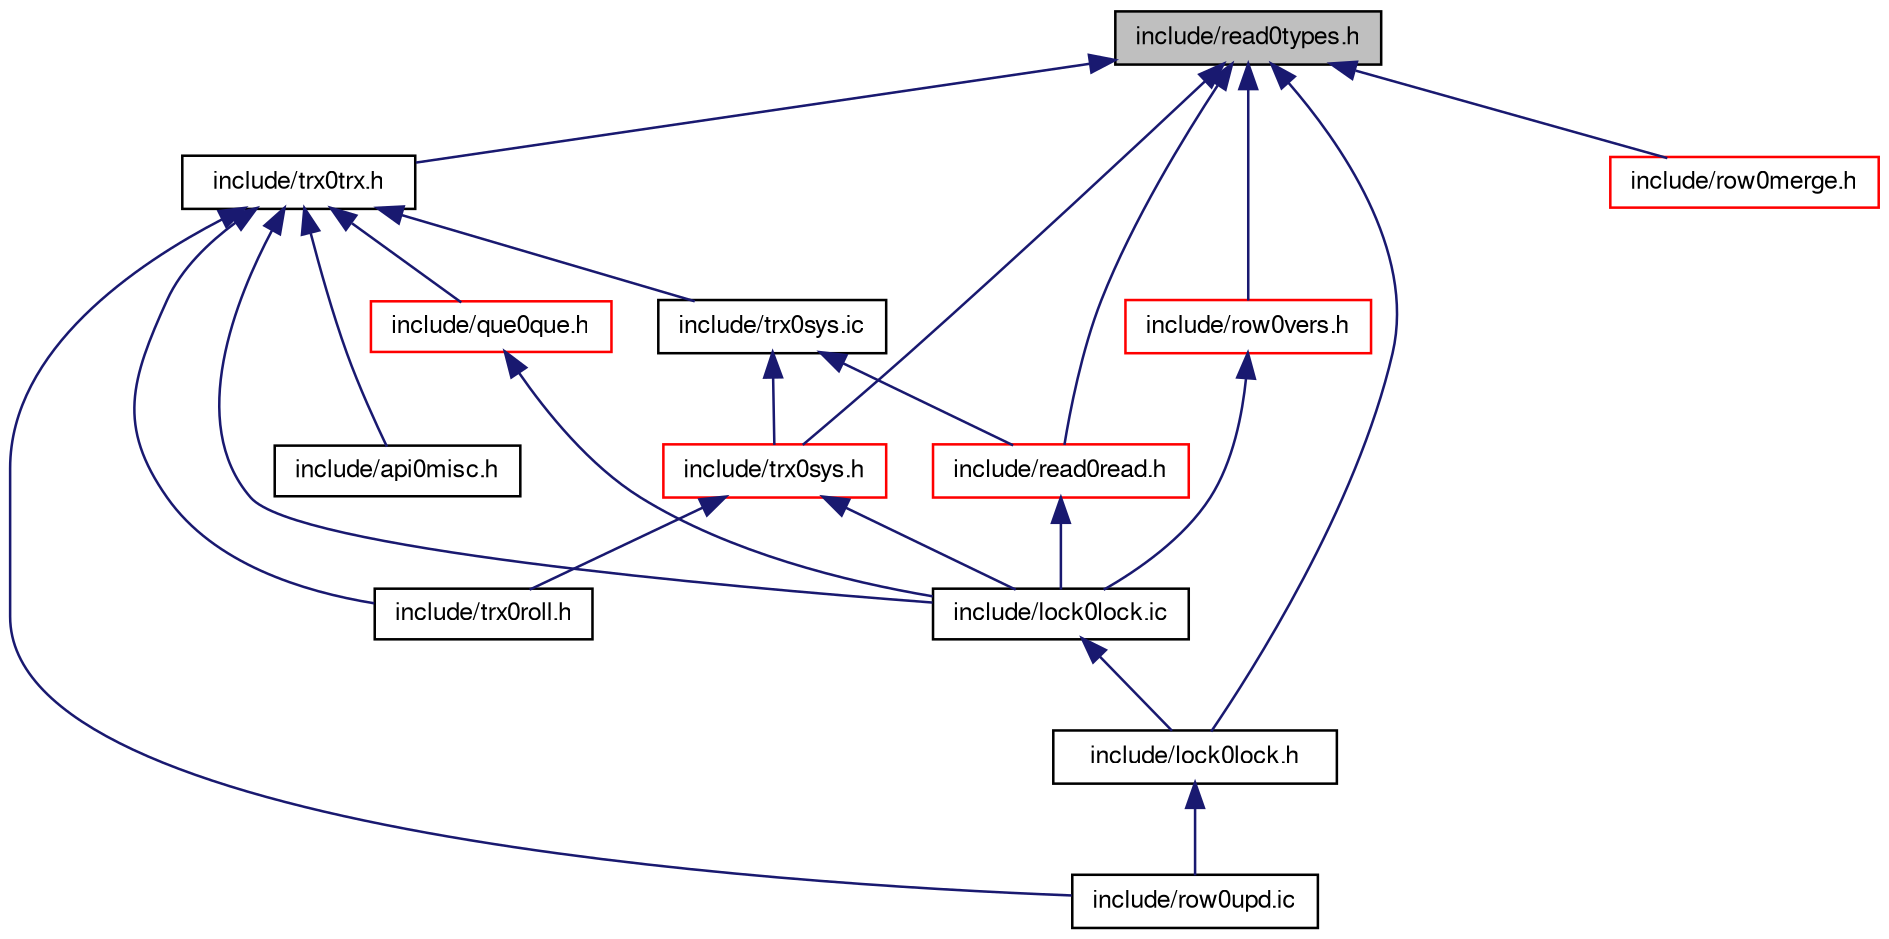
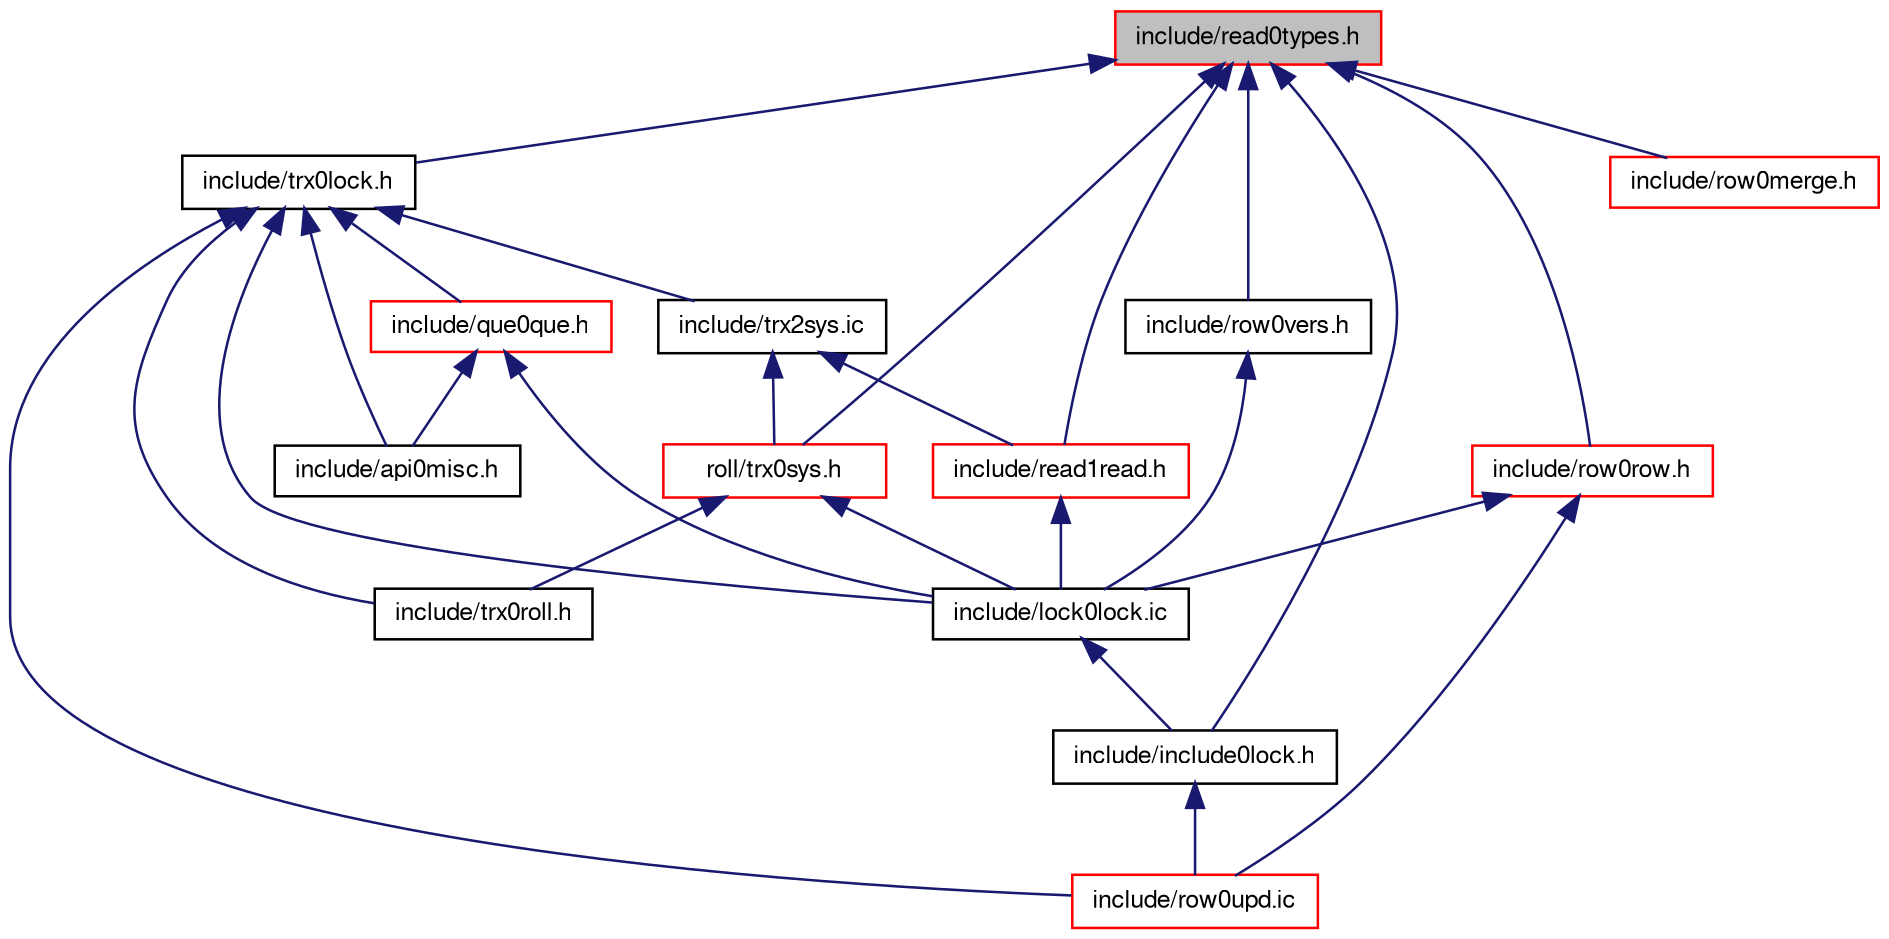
node "include/read0types.h": color black -> red
node "include/trx0trx.h": label "include/trx0trx.h" -> "include/trx0lock.h"
node "include/trx0sys.ic": label "include/trx0sys.ic" -> "include/trx2sys.ic"
node "include/row0vers.h": color red -> black
edge "include/api0misc.h" -> "include/que0que.h": added
node "include/trx0sys.h": label "include/trx0sys.h" -> "roll/trx0sys.h"
node "include/read0read.h": label "include/read0read.h" -> "include/read1read.h"
node "include/row0row.h": added
node "include/lock0lock.h": label "include/lock0lock.h" -> "include/include0lock.h"
node "include/row0upd.ic": color black -> red
